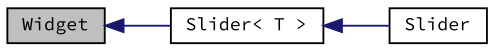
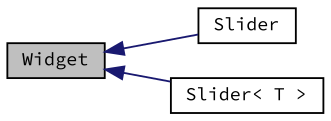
edge "Slider" -> "Slider< T >": now "Slider" -> "Widget"
